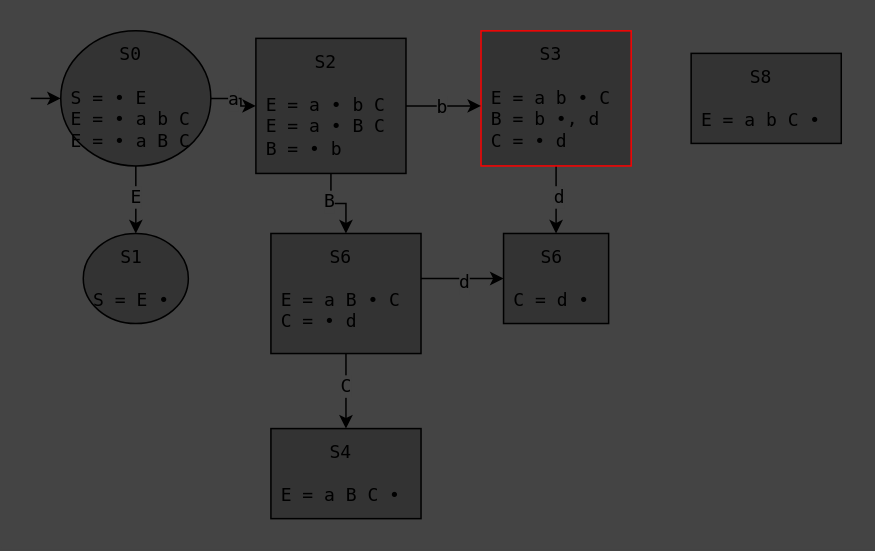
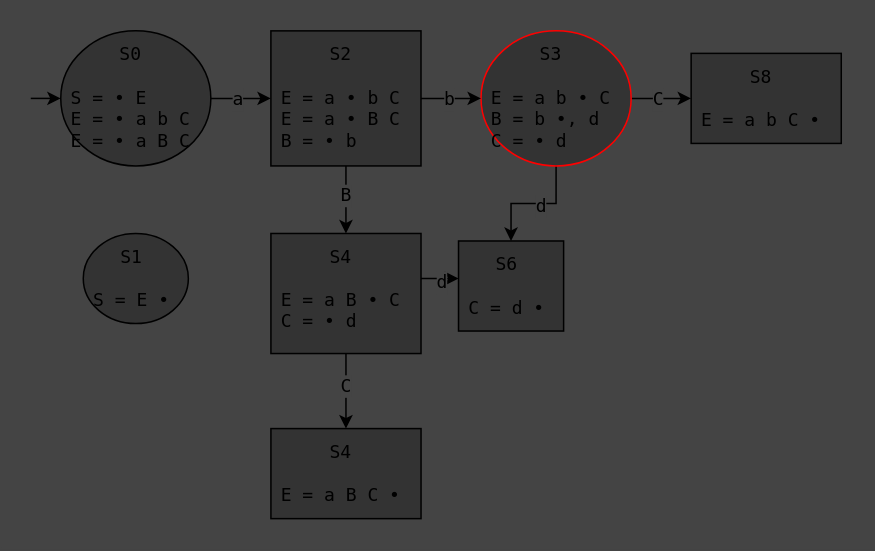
node "S3 E = a b • C B = b •, d C = • d": shape rectangle -> ellipse
edge "S3 E = a b • C B = b •, d C = • d" -> "S8 E = a b C •": added, label "C"
node "S2 E = a • b C E = a • B C B = • b": moved (331, 106) -> (346, 98)
edge "S0 S = • E E = • a b C E = • a B C" -> "S1 S = E •": removed, label "E"
node "S6 C = d •": moved (556, 278) -> (511, 286)
node "S6 E = a B • C C = • d": label "S6 E = a B • C C = • d" -> "S4 E = a B • C C = • d"
